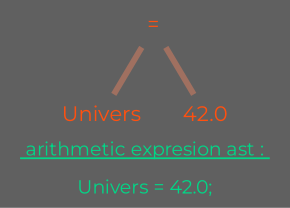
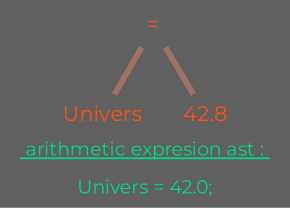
node "42.0": label "42.0" -> "42.8"
